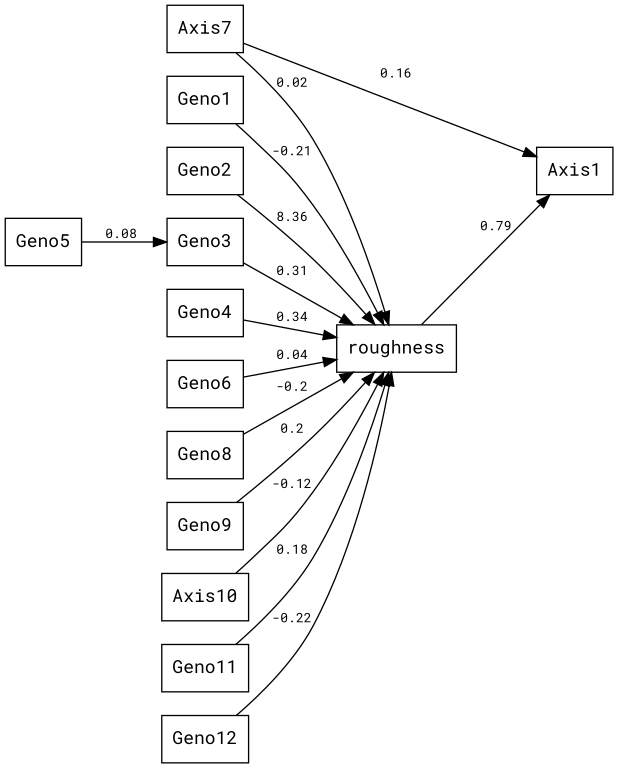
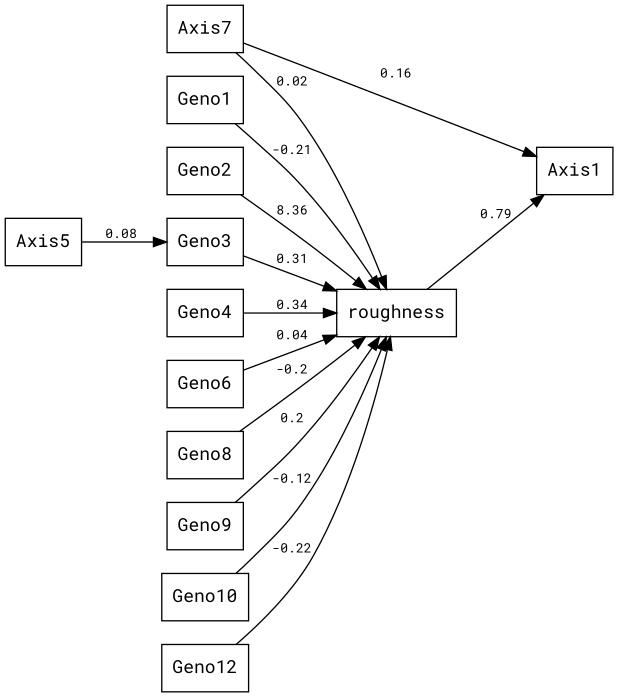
node "Geno5": label "Geno5" -> "Axis5"
node "Axis10": label "Axis10" -> "Geno10"
node "Geno11": removed
